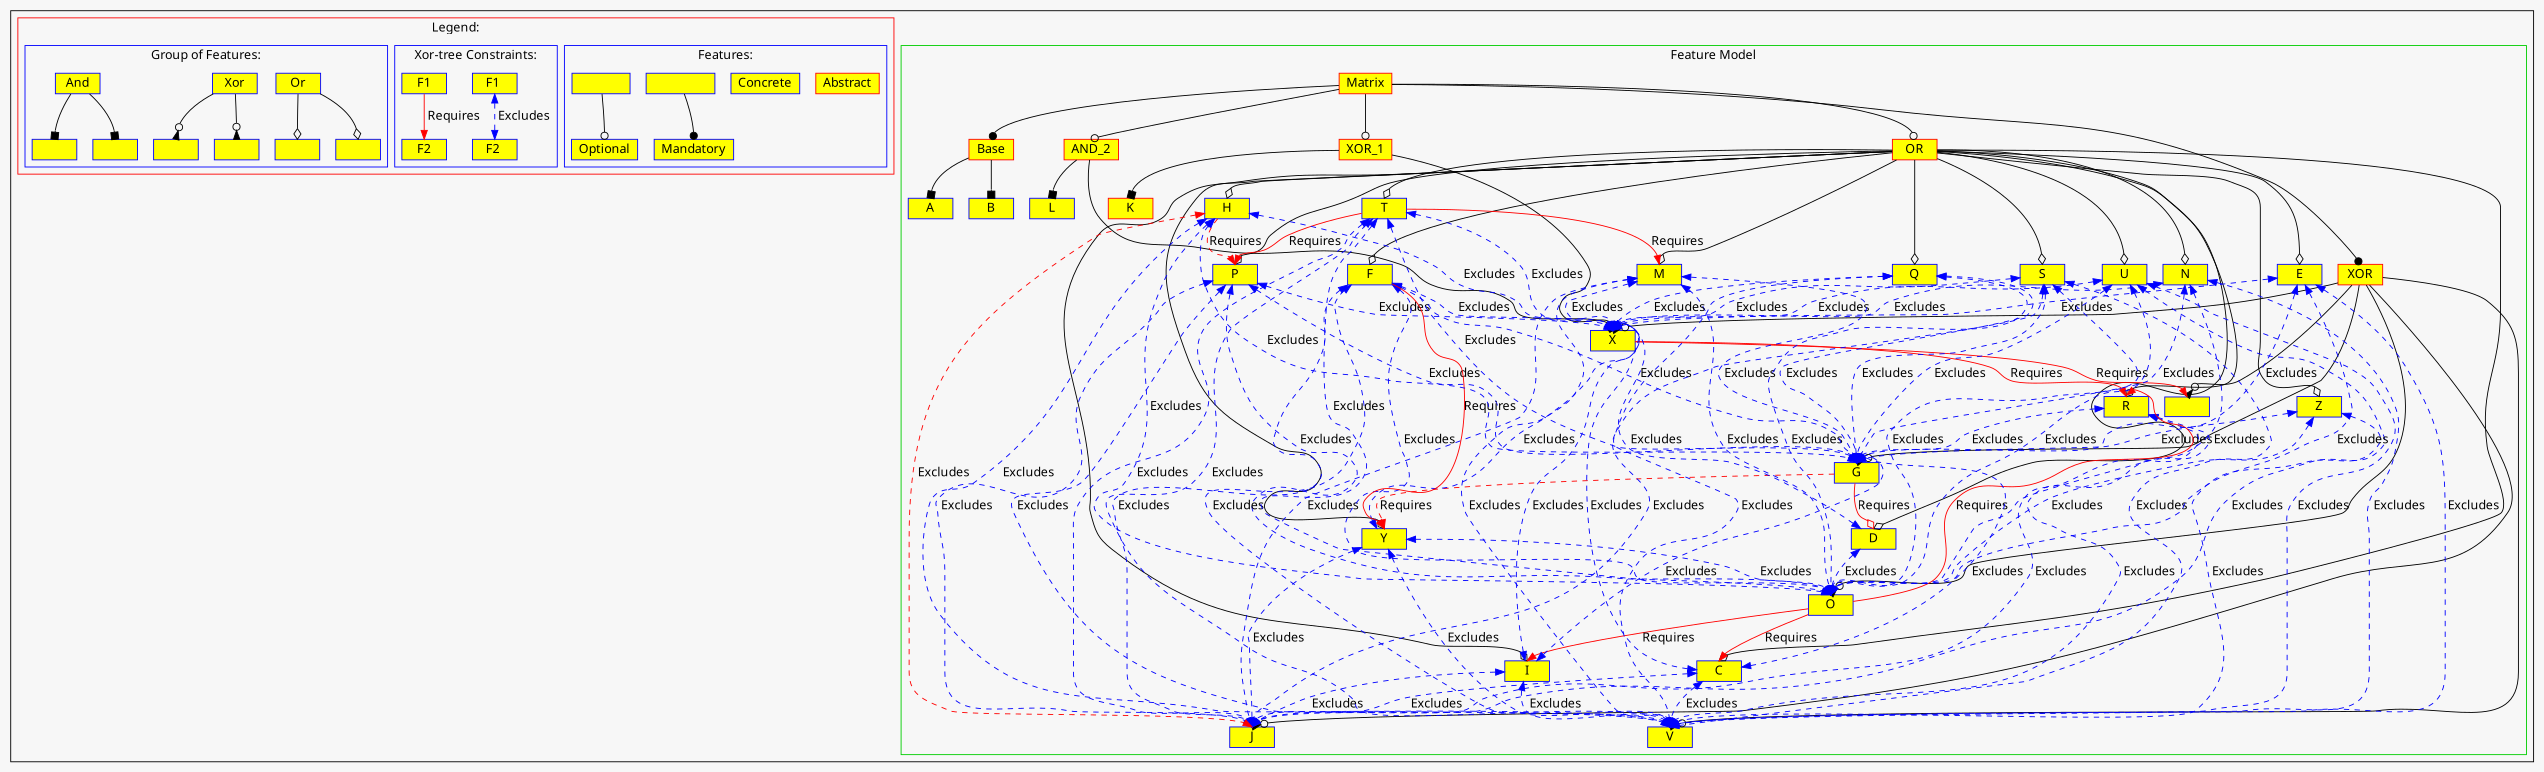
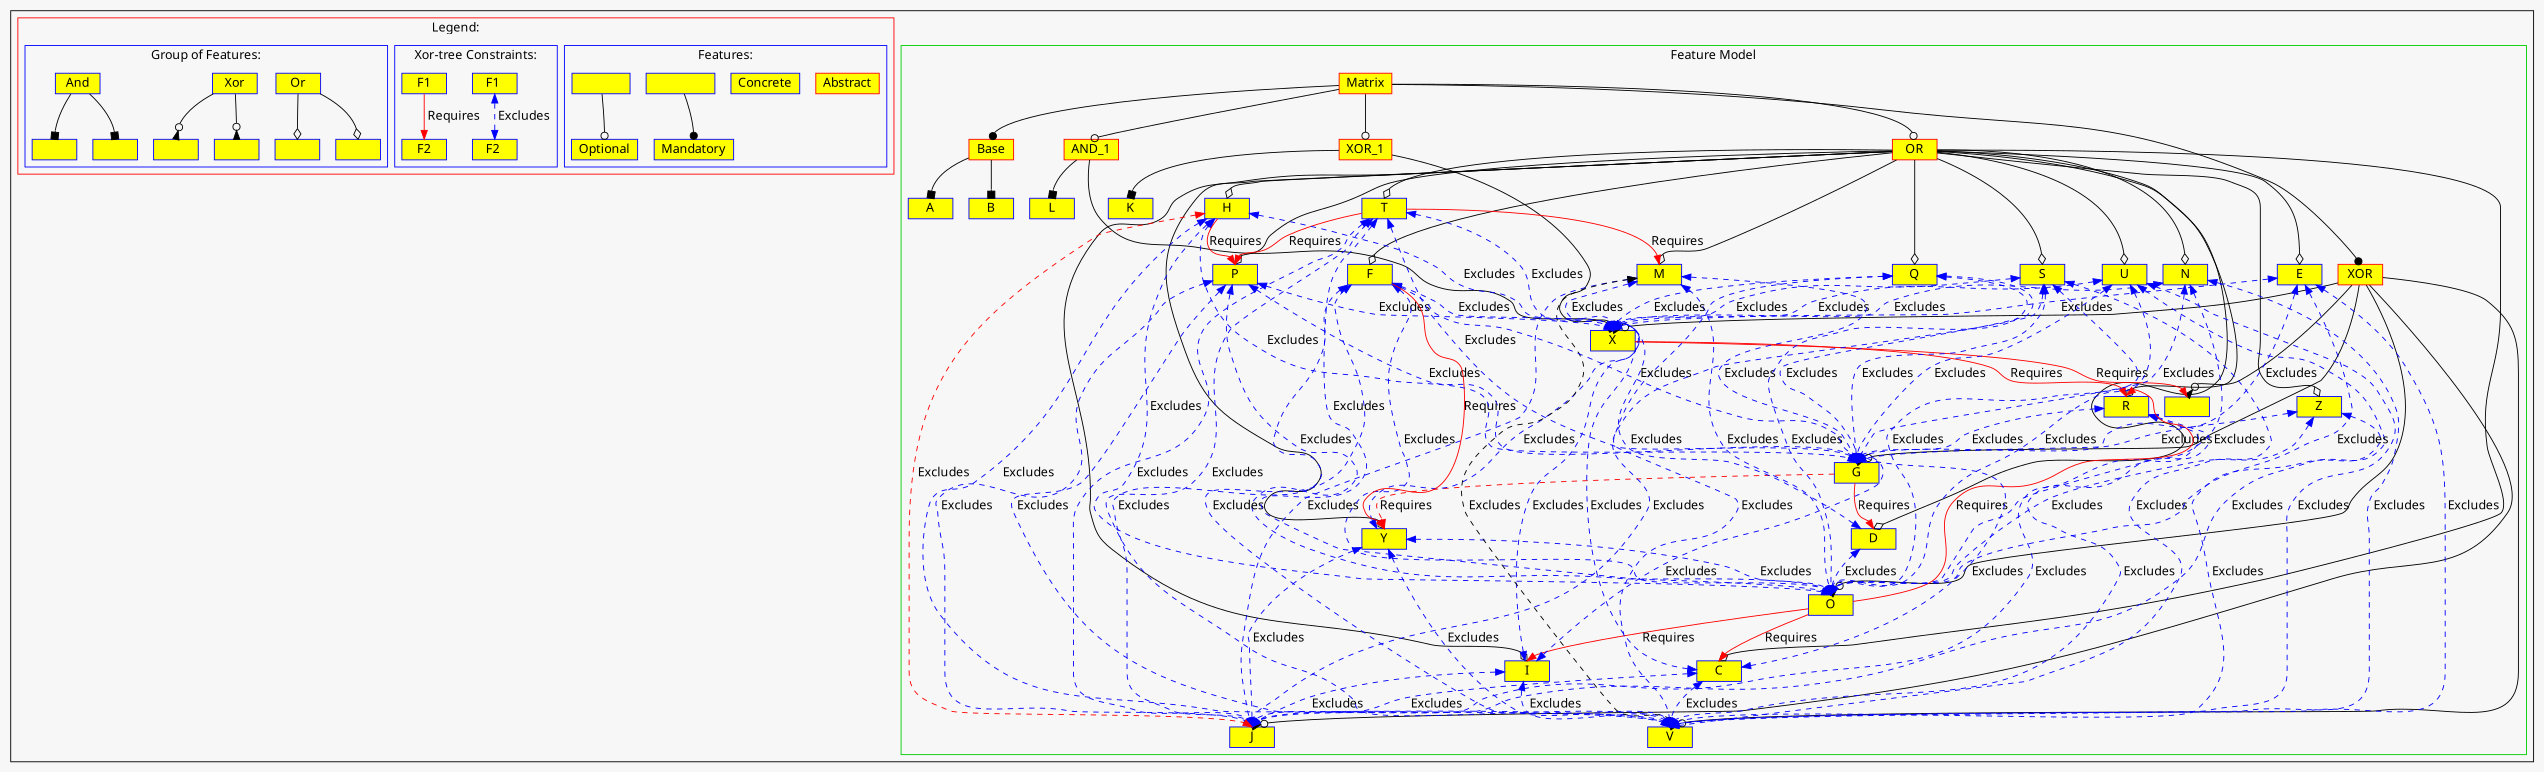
node "AND_2": label "AND_2" -> "AND_1"
node "K": color red -> blue
edge "H" -> "P": style dashed -> solid
edge "M" -- "V": color blue -> black
edge "G" -> "D": arrowhead odiamond -> normal
